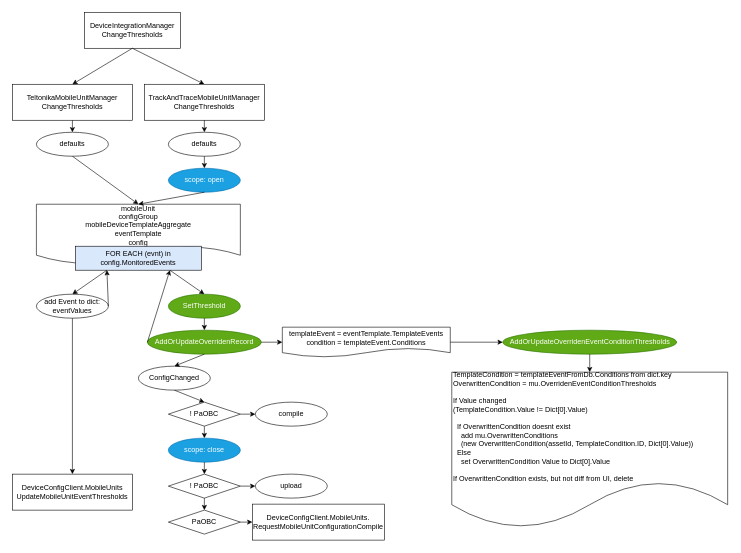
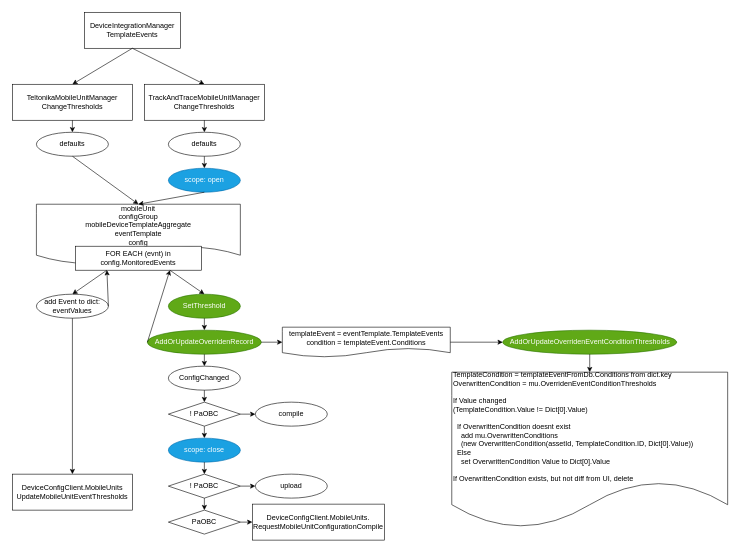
node "DeviceIntegrationManager ChangeThresholds": label "DeviceIntegrationManager ChangeThresholds" -> "DeviceIntegrationManager TemplateEvents"
node "FOR EACH (evnt) in config.MonitoredEvents": fillcolor #dae8fc -> #ffffff
node "ConfigChanged": moved (174, 378) -> (204, 378)
